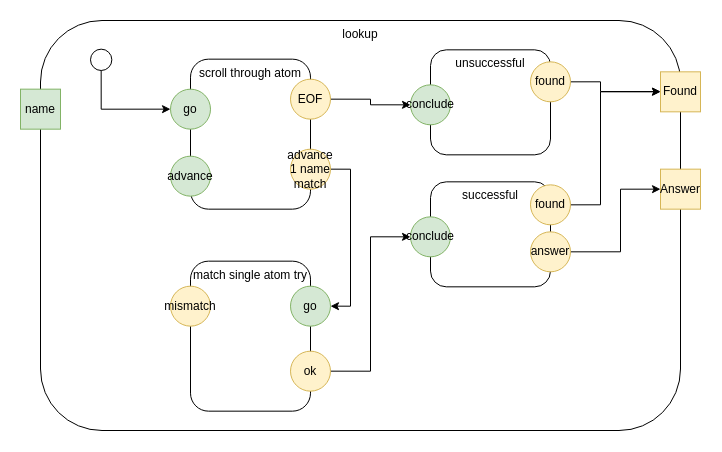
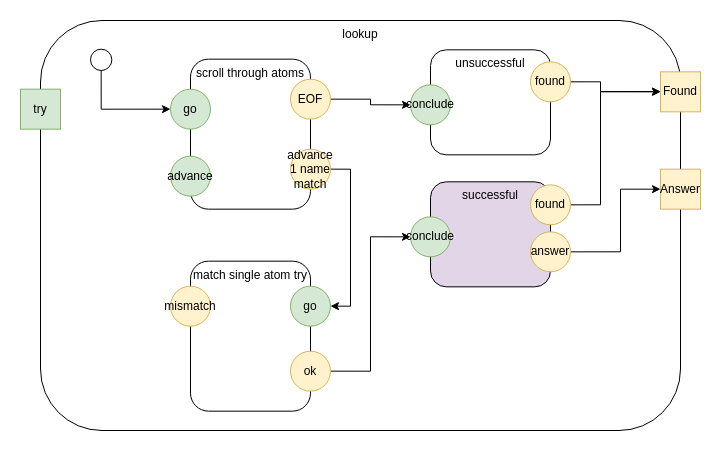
node "scroll through atom": label "scroll through atom" -> "scroll through atoms"
node "name": label "name" -> "try"
node "successful": fillcolor #ffffff -> #e1d5e7
